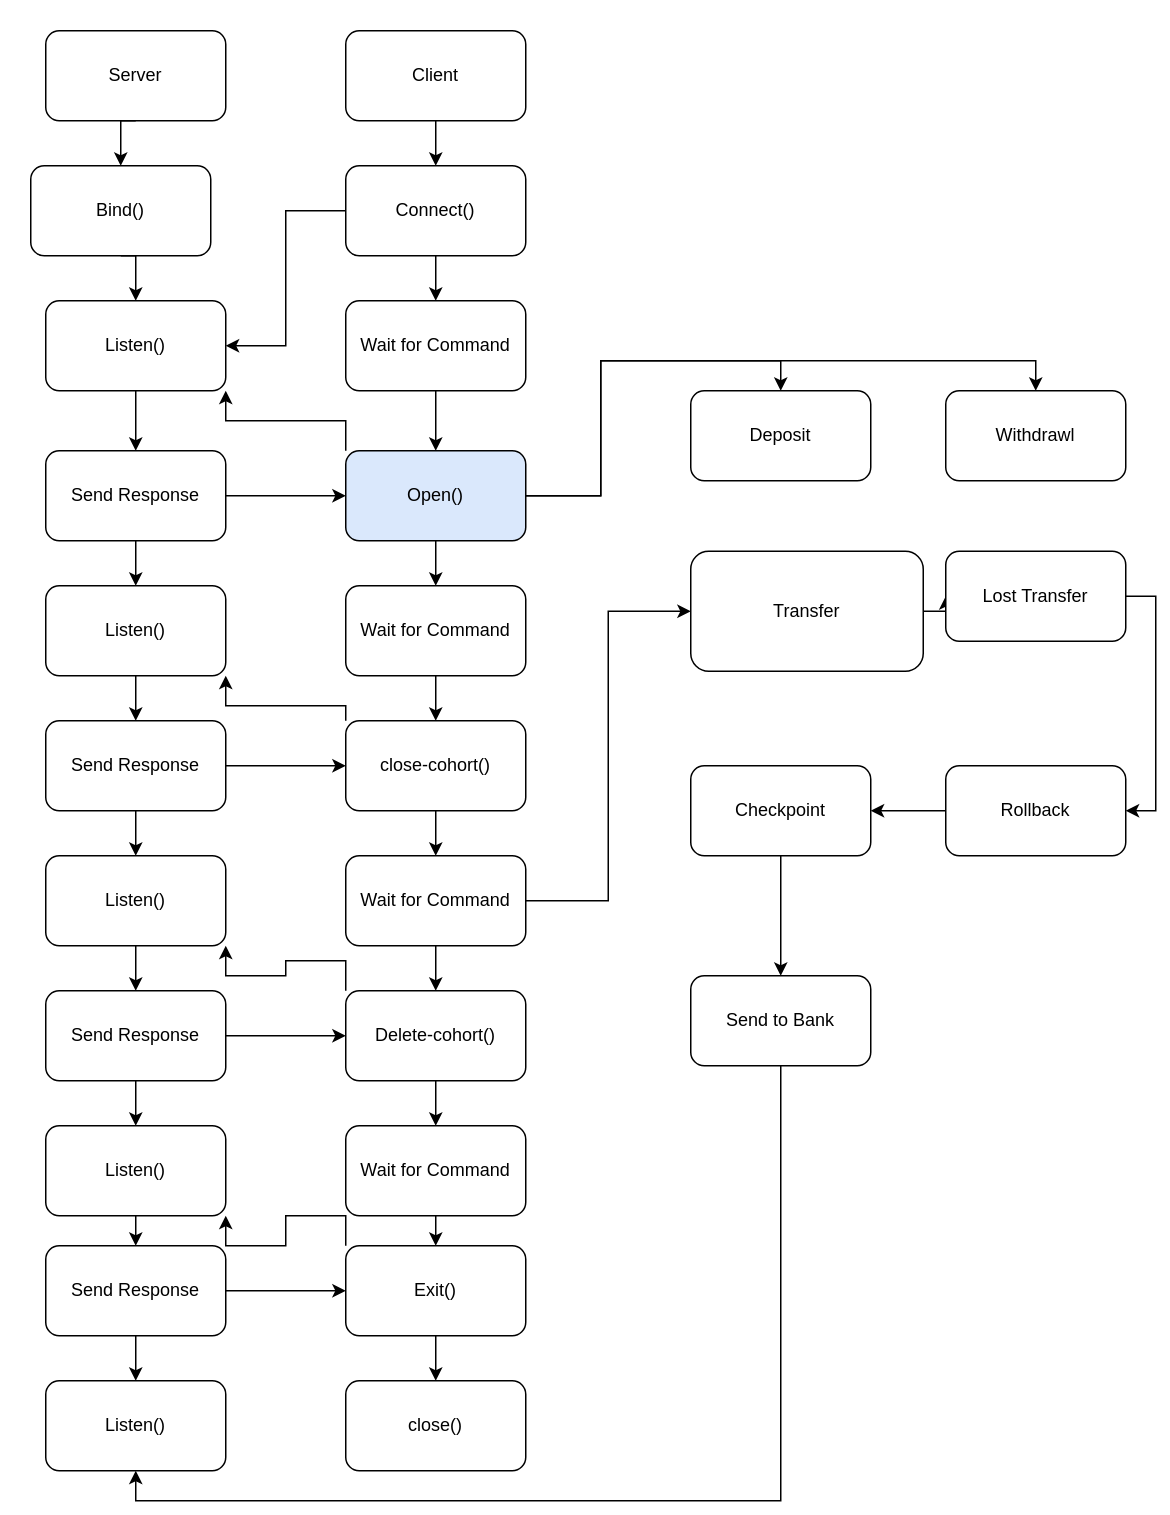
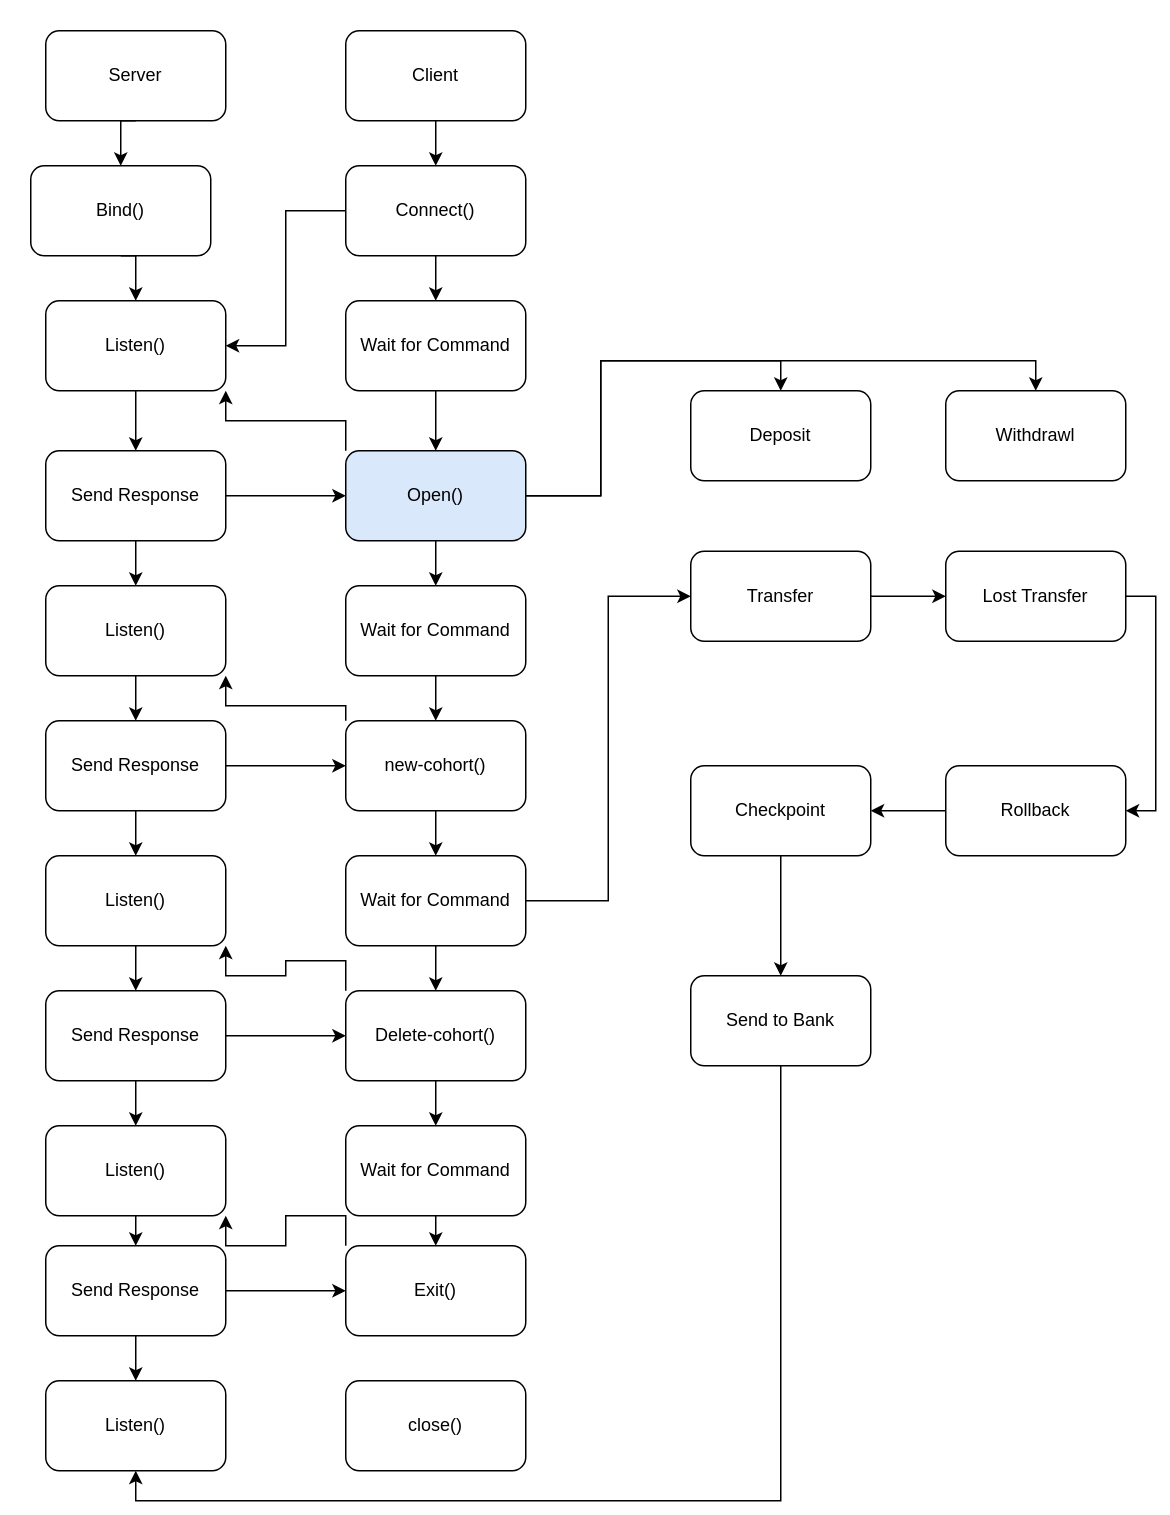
node "Transfer": size 233x120 -> 180x90
node "close-cohort()": label "close-cohort()" -> "new-cohort()"
edge "Exit()" -> "close()": removed
